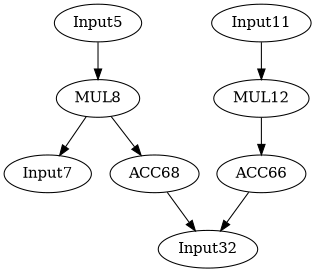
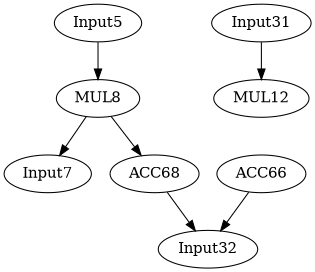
node "Input11": label "Input11" -> "Input31"
edge "MUL12" -> "ACC66": removed
